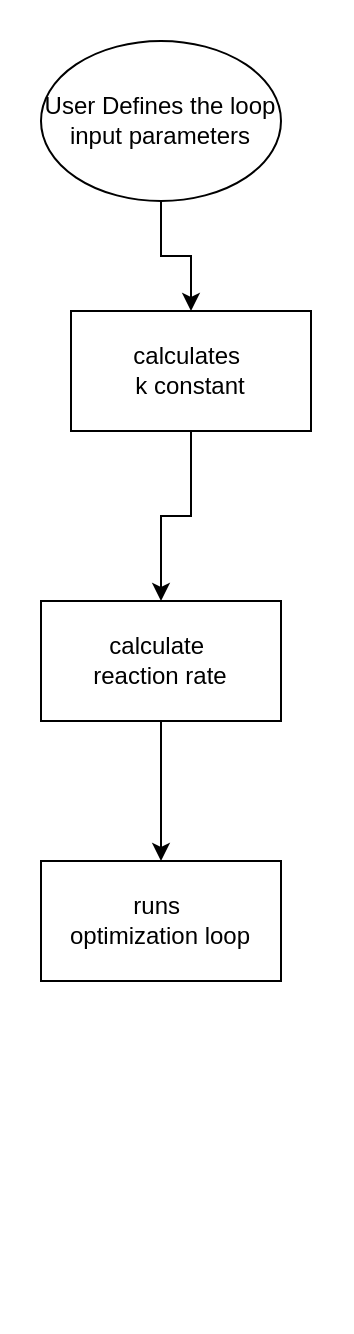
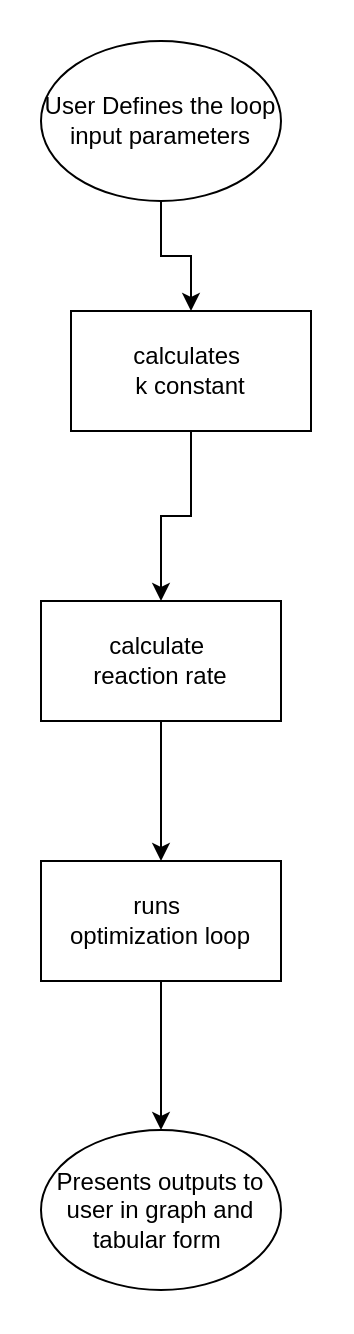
edge "runs optimization loop" -> "Presents outputs to user in graph and tabular form": added
node "Presents outputs to user in graph and tabular form": added
